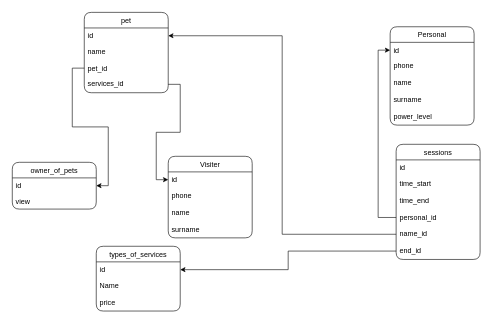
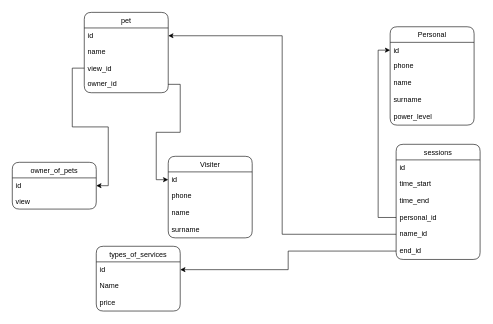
node "pet_id": label "pet_id" -> "view_id"
node "services_id": label "services_id" -> "owner_id"
